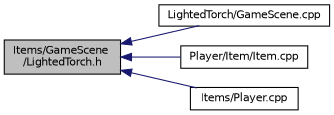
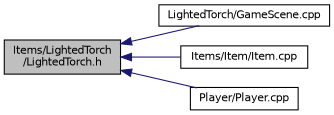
node "Items/GameScene /LightedTorch.h": label "Items/GameScene /LightedTorch.h" -> "Items/LightedTorch /LightedTorch.h"
node "Player/Item/Item.cpp": label "Player/Item/Item.cpp" -> "Items/Item/Item.cpp"
node "Items/Player.cpp": label "Items/Player.cpp" -> "Player/Player.cpp"
